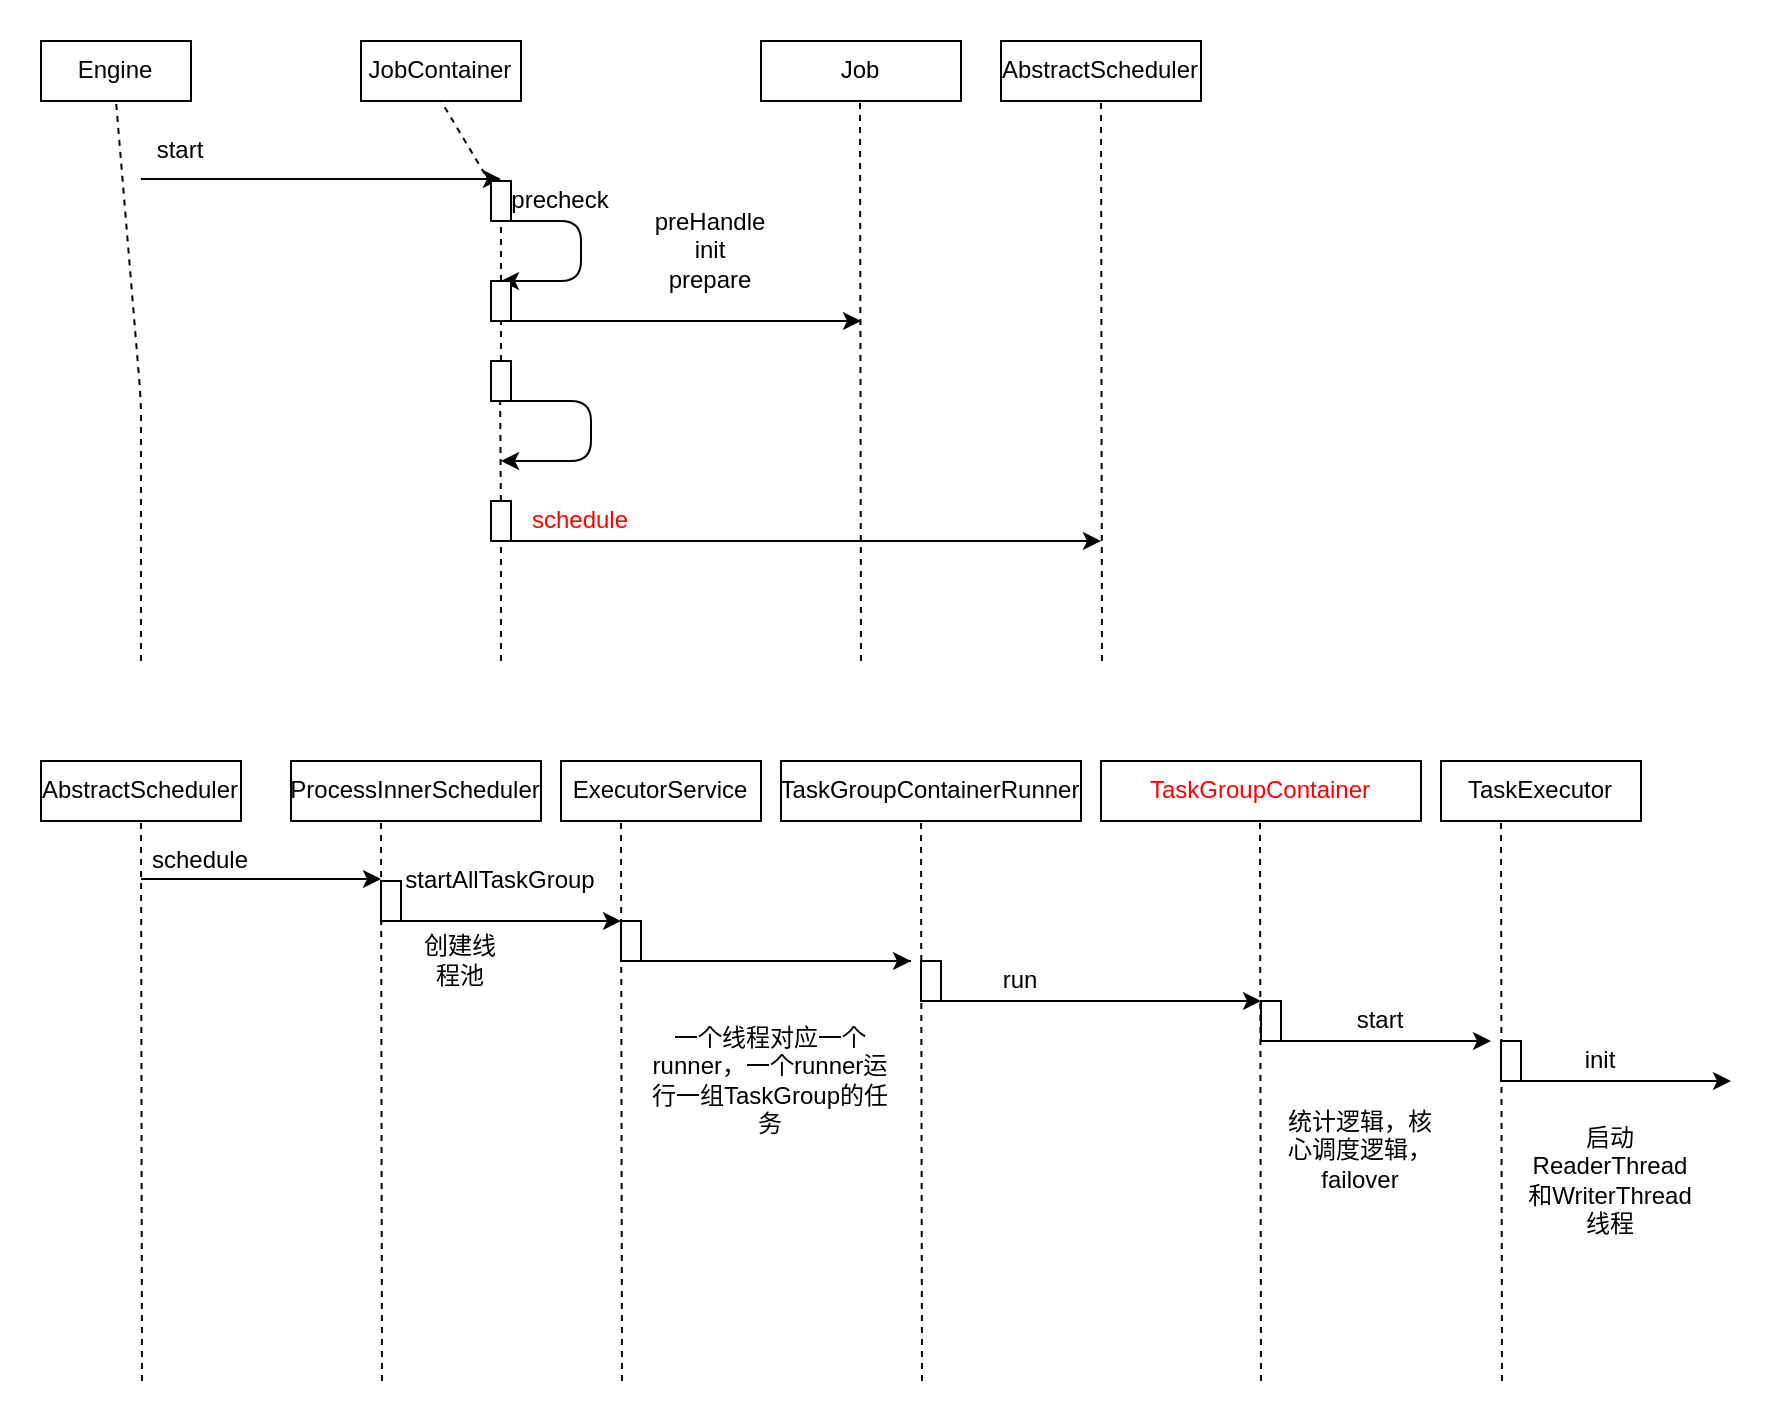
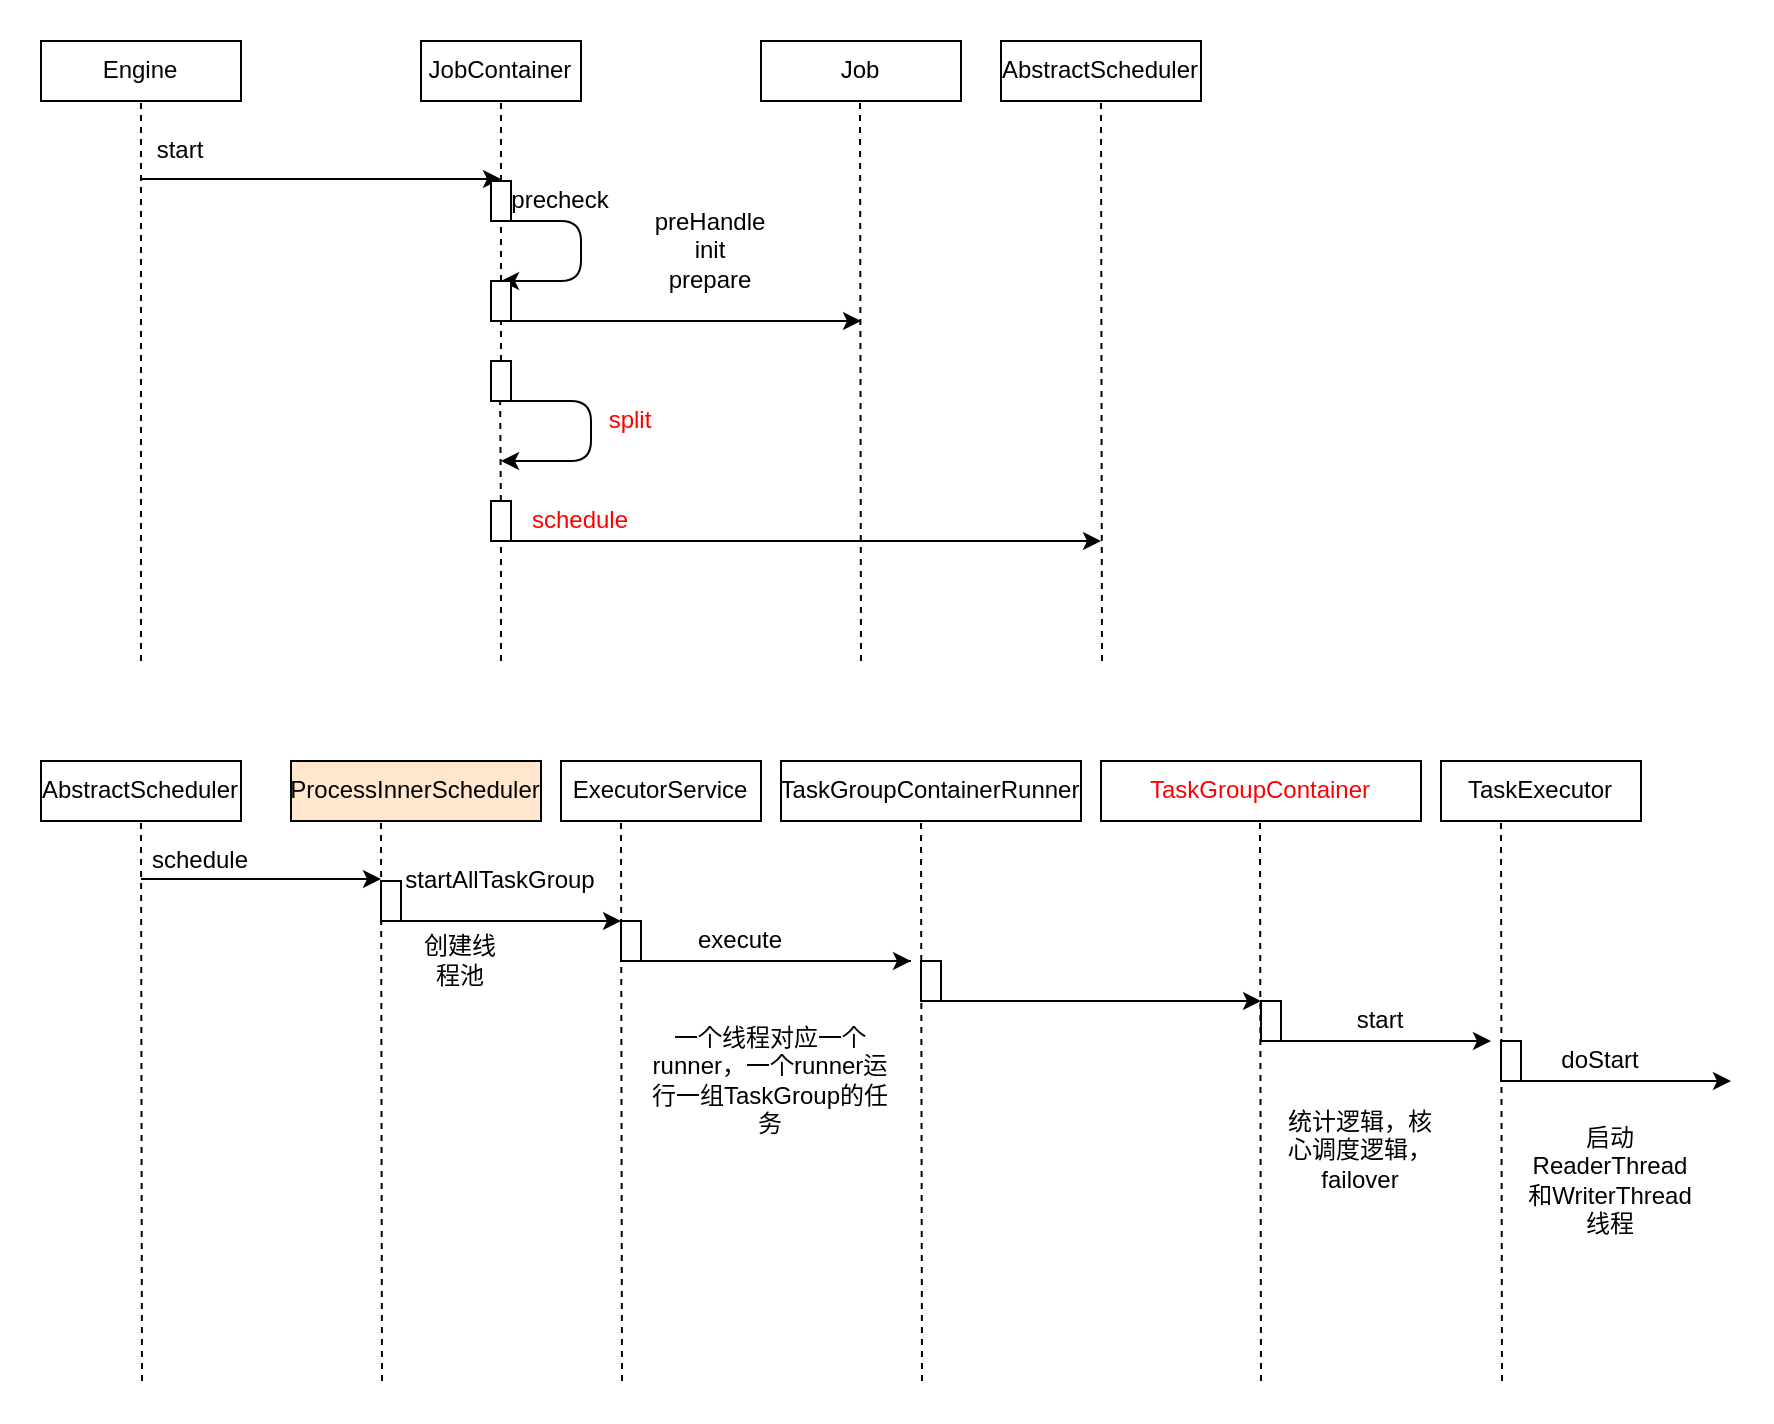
node "Engine": size 150x60 -> 200x60
node "JobContainer": moved (441, 71) -> (501, 71)
node "split": added
node "ProcessInnerScheduler": fillcolor #ffffff -> #ffe6cc
node "execute": added
node "run": removed
node "init": label "init" -> "doStart"
